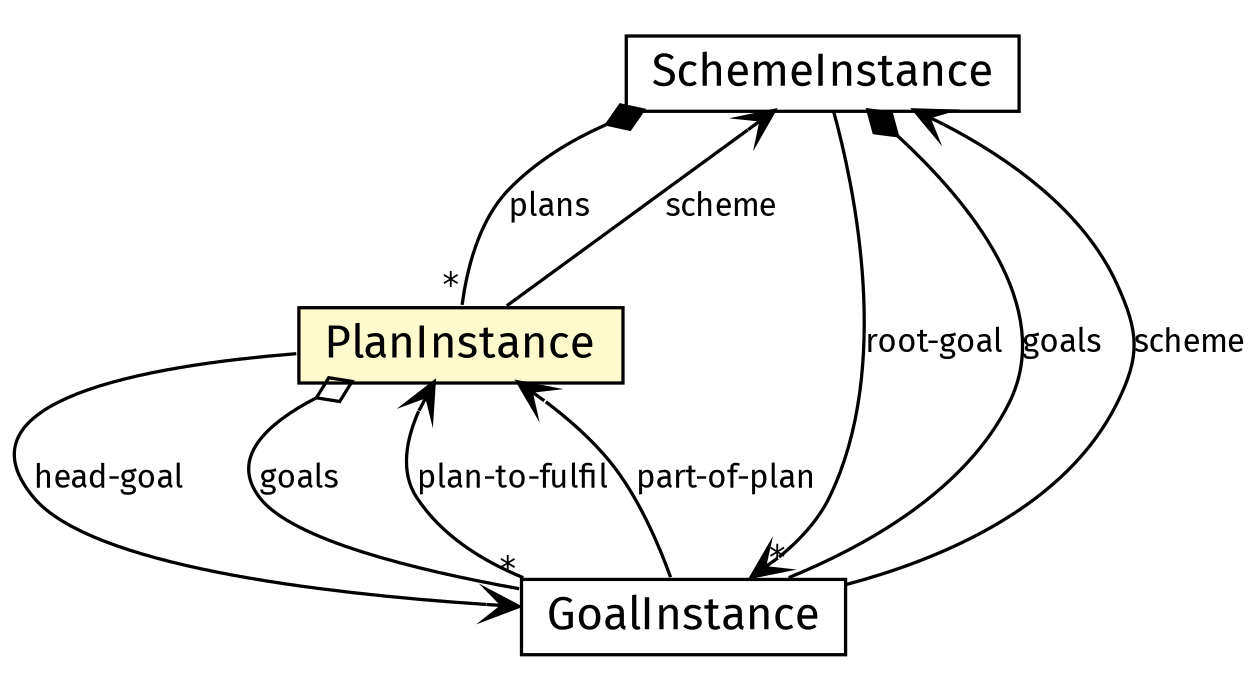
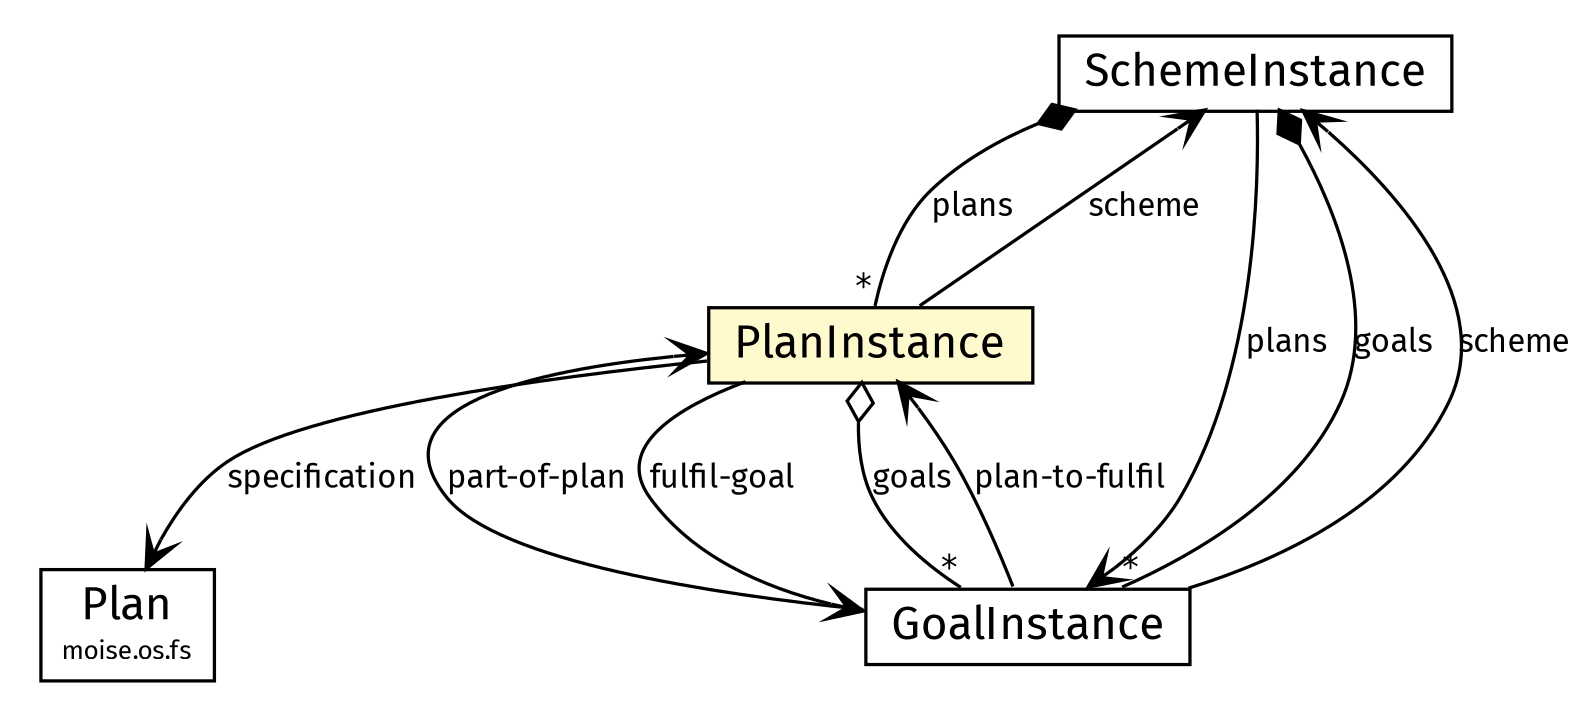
edge "SchemeInstance" -> "GoalInstance": label "root-goal" -> "plans"
edge "PlanInstance" -> "GoalInstance": label "head-goal" -> "fulfil-goal"
node "Plan": added
